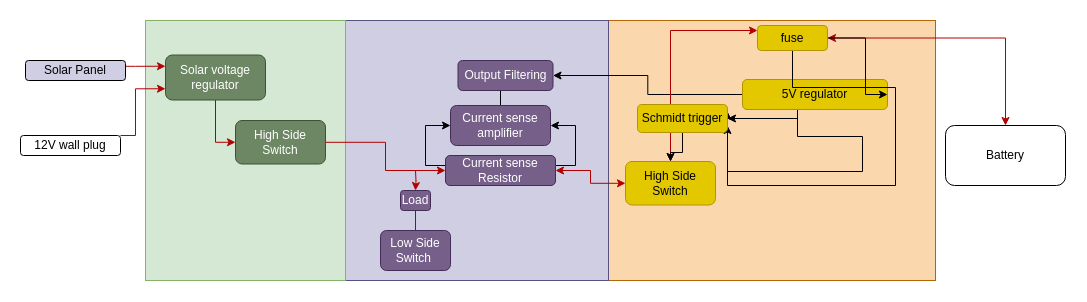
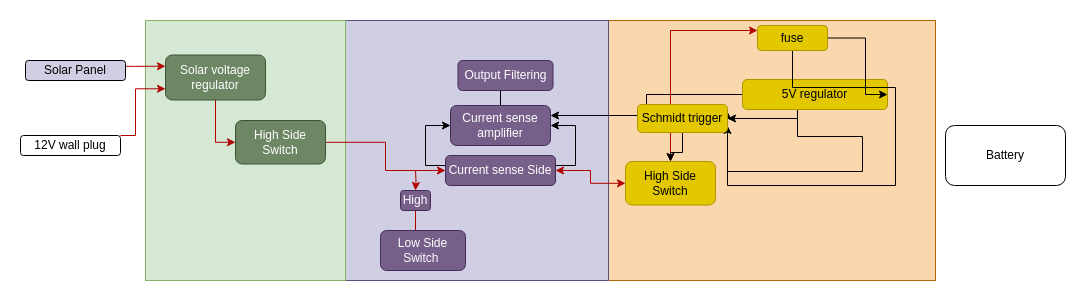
edge "fuse" -- "Battery": removed
edge "5V regulator" -> "Output Filtering": now "5V regulator" -> "Current sense amplifier"
node "Current sense Resistor": label "Current sense Resistor" -> "Current sense Side"
node "Load": label "Load" -> "High"
node "Low Side Switch": size 70x40 -> 85x40
